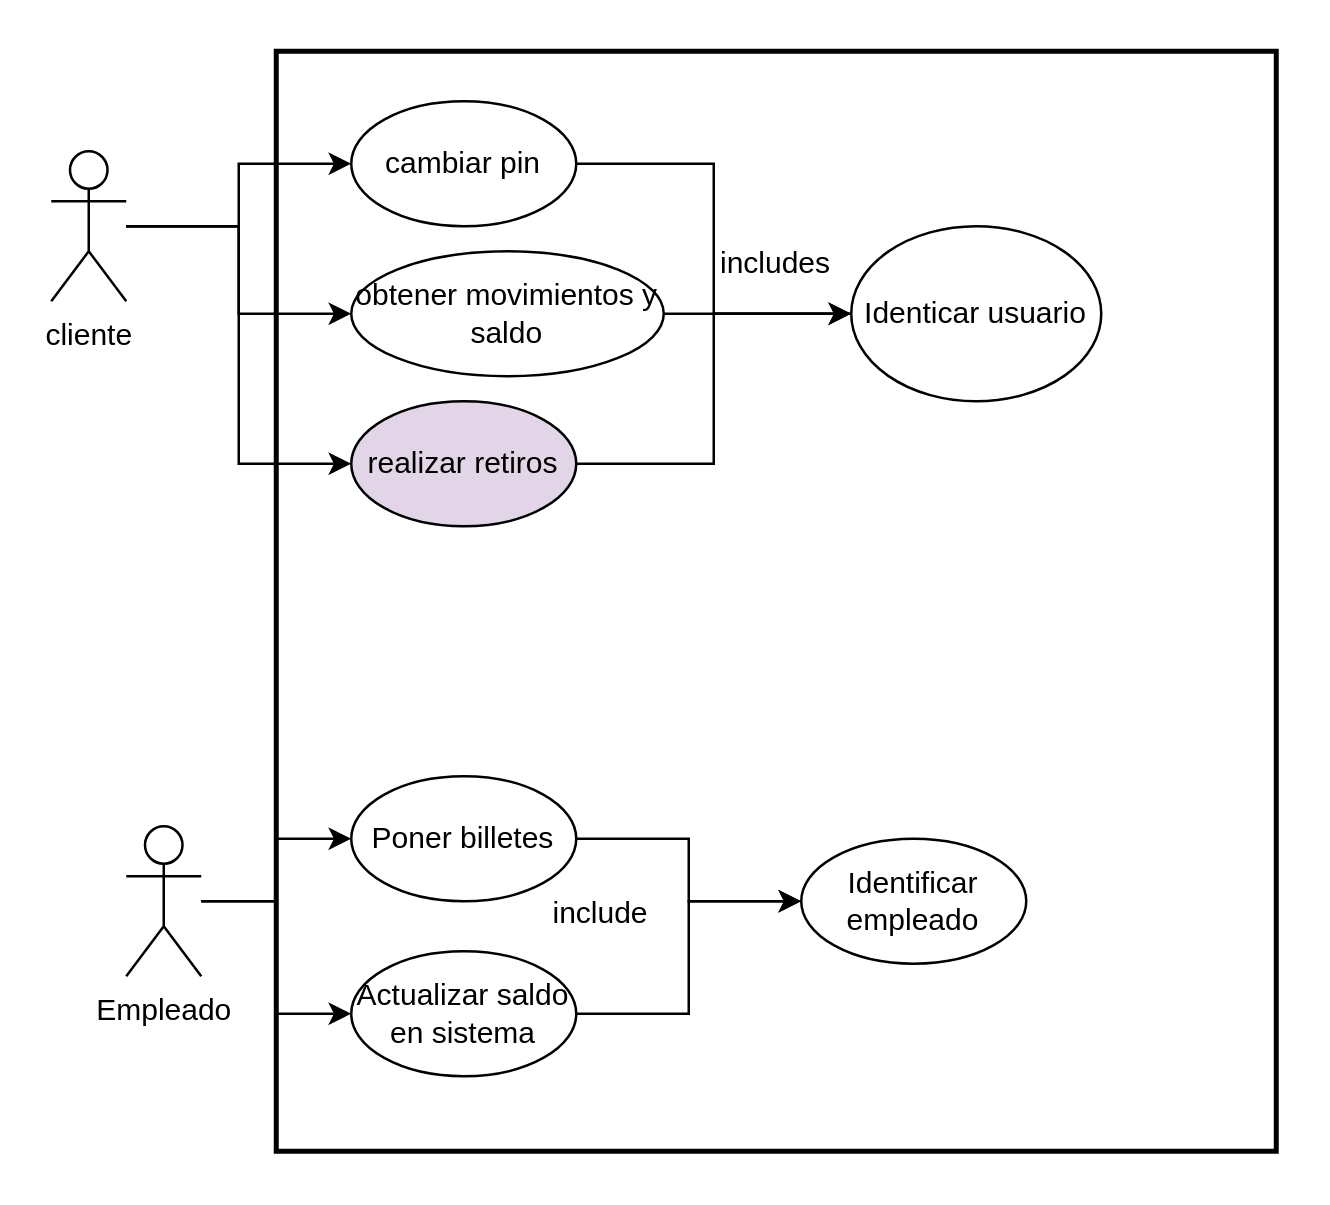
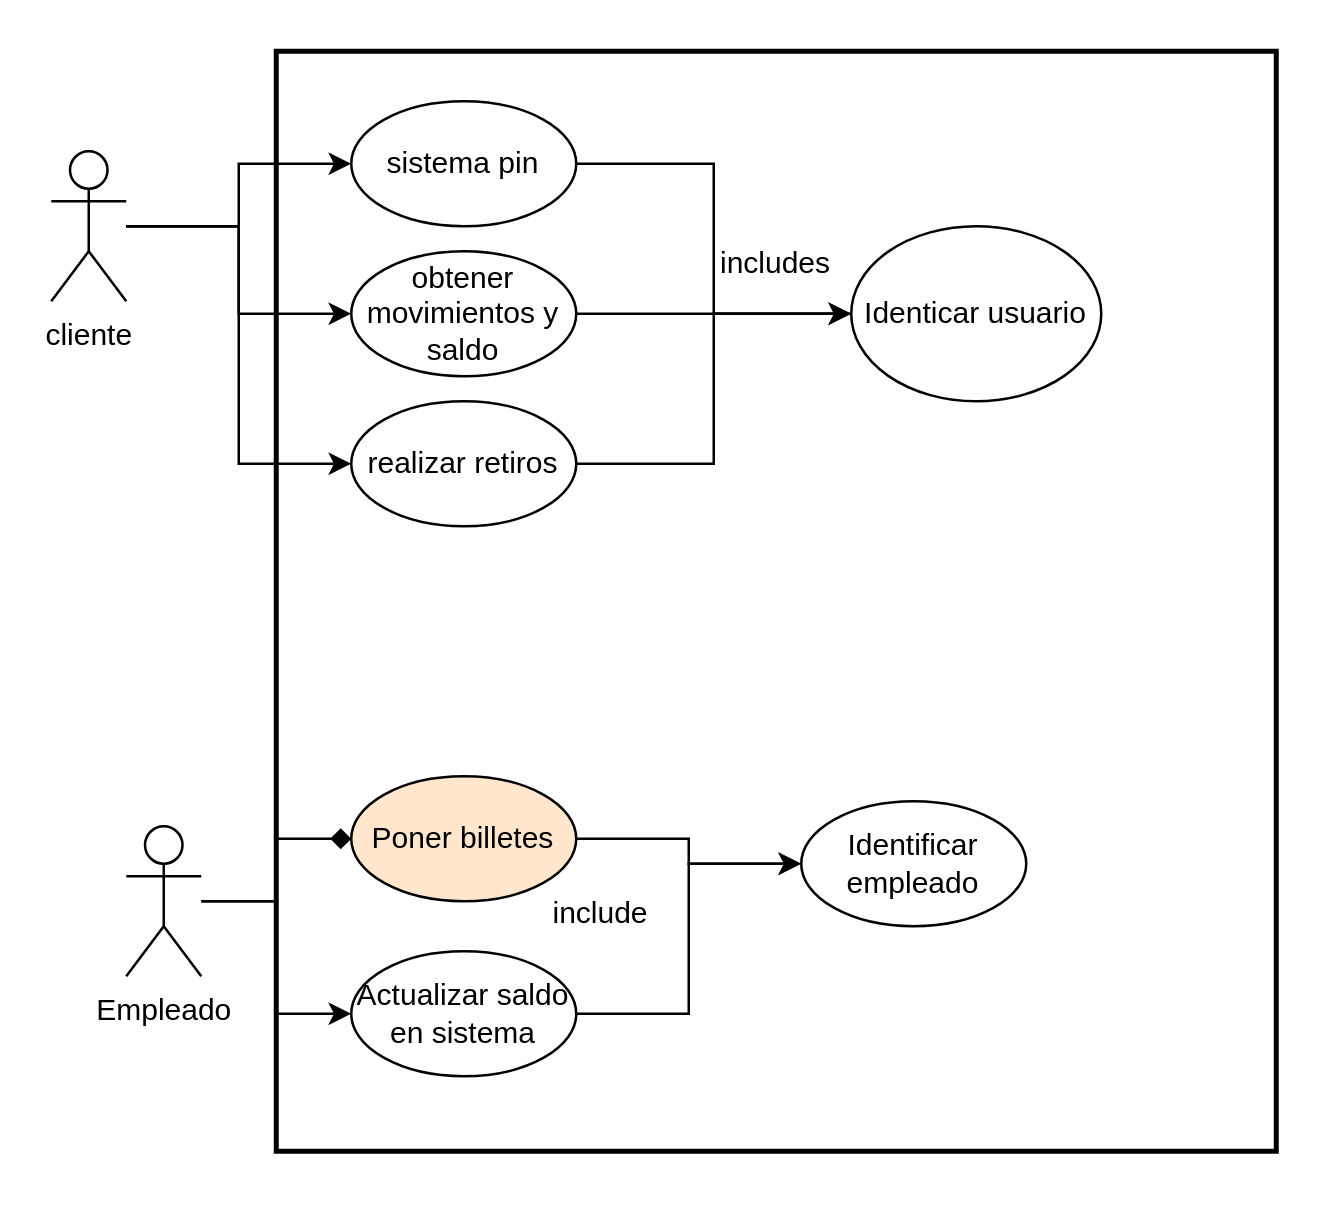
node "cambiar pin": label "cambiar pin" -> "sistema pin"
node "obtener movimientos y saldo": size 313x125 -> 225x125
node "realizar retiros": fillcolor #e1d5e7 -> #ffffff
edge "Empleado" -> "Poner billetes": arrowhead classic -> diamond
node "Poner billetes": fillcolor #ffffff -> #ffe6cc
node "Identificar empleado": moved (914, 901) -> (914, 864)
